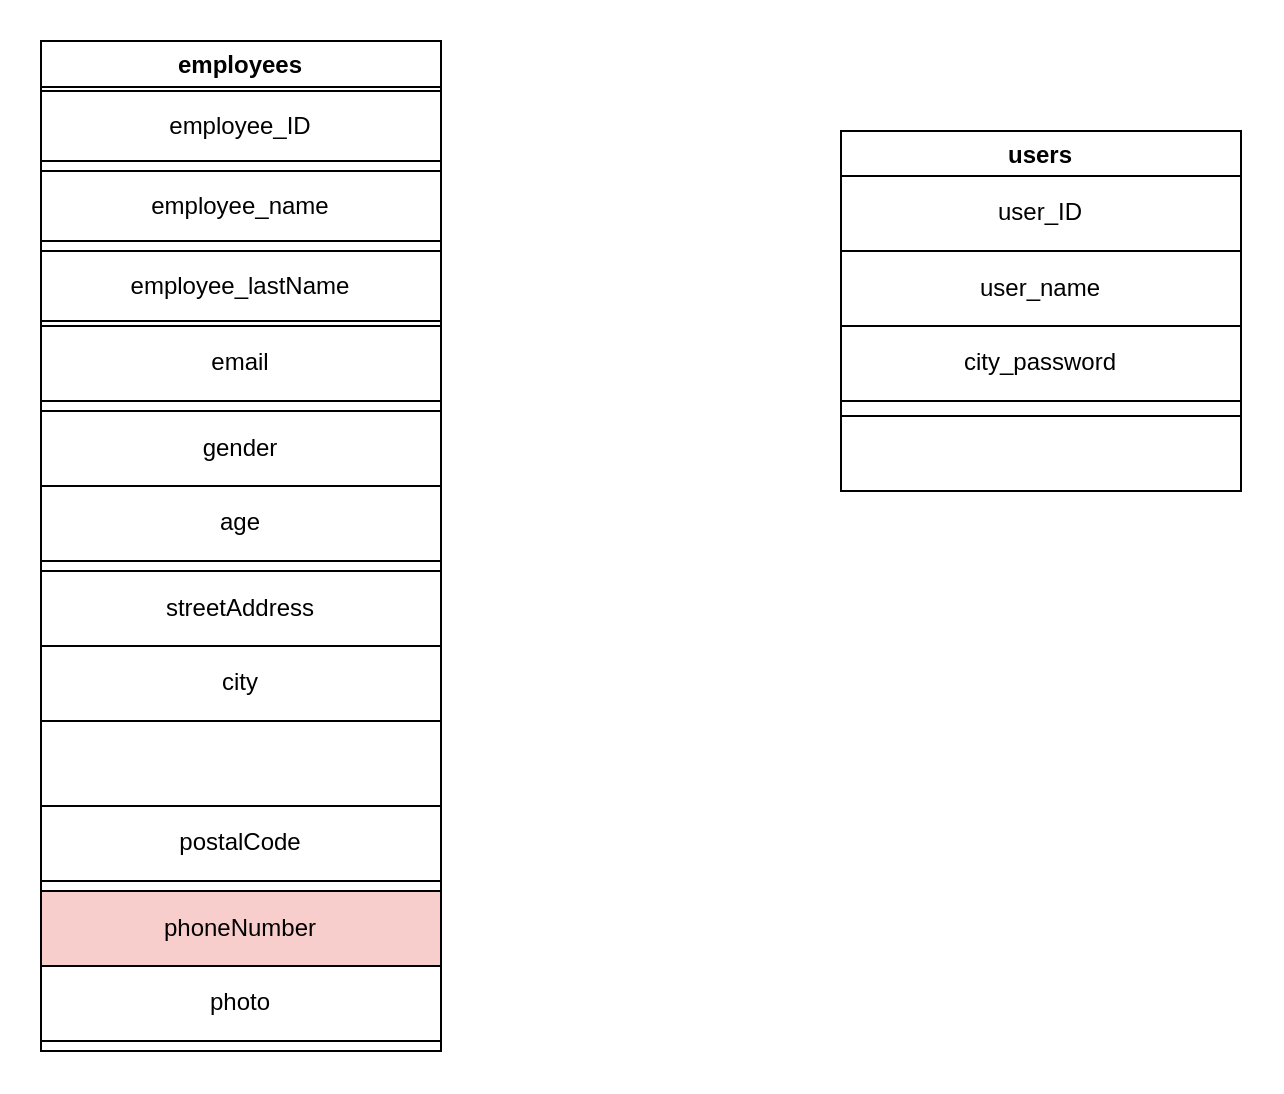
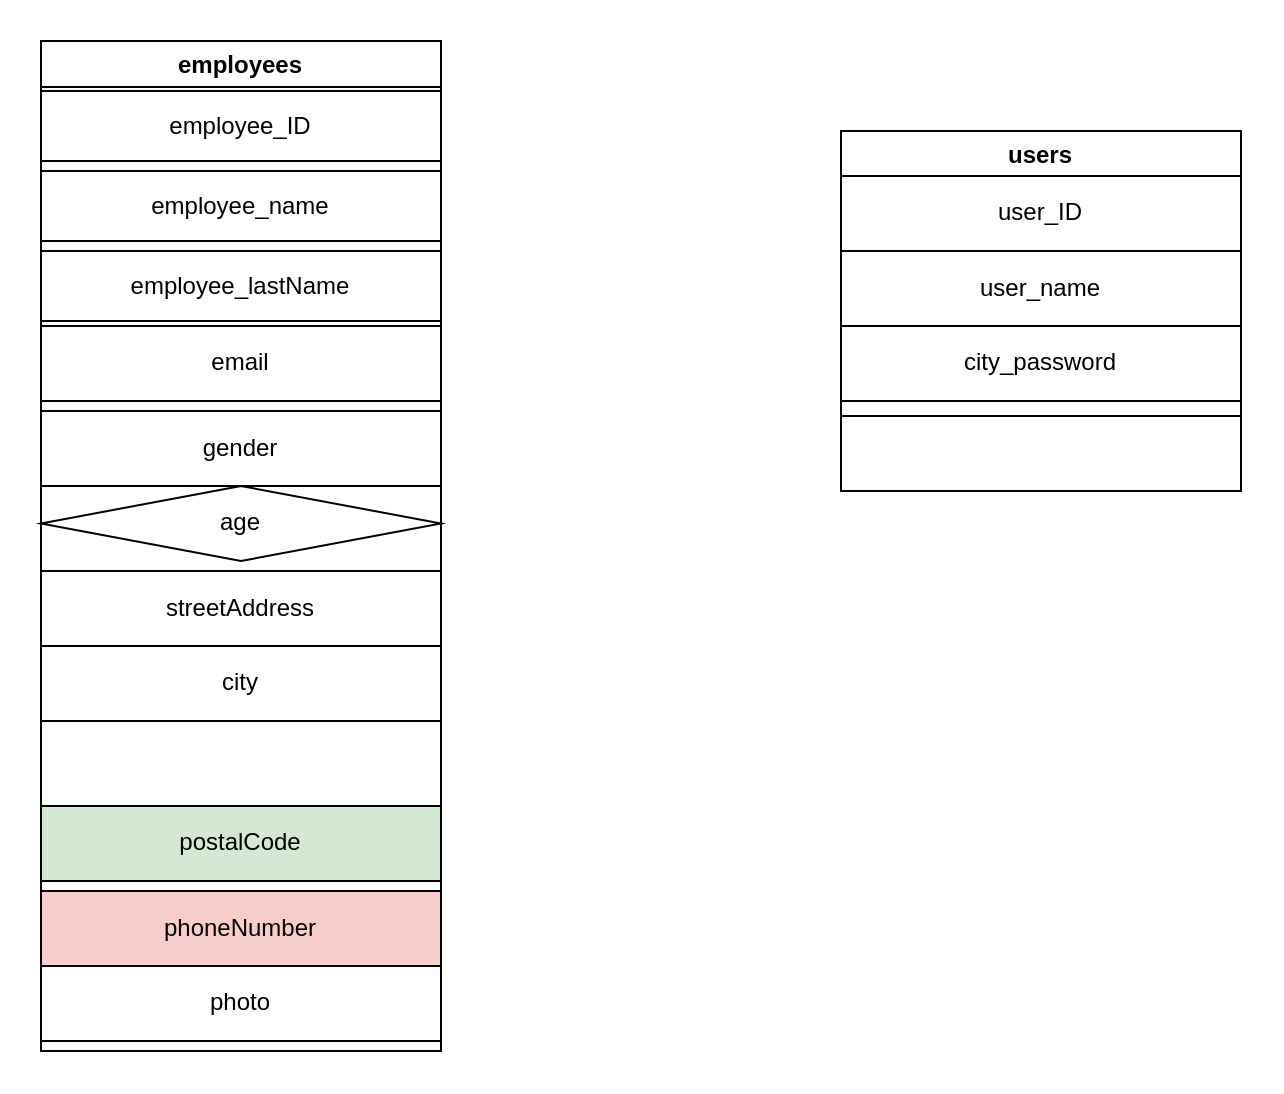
node "age": shape rectangle -> diamond
node "postalCode": fillcolor #ffffff -> #d5e8d4
